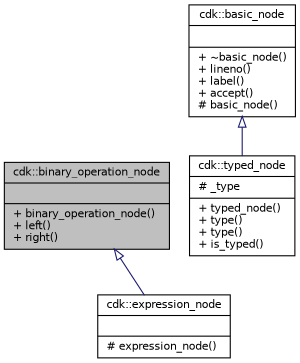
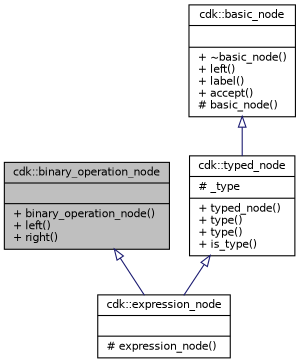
node "cdk::basic_node": text "+ lineno()" -> "+ left()"
node "cdk::typed_node": text "+ is_typed()" -> "+ is_type()"
edge "cdk::expression_node" -> "cdk::typed_node": added
